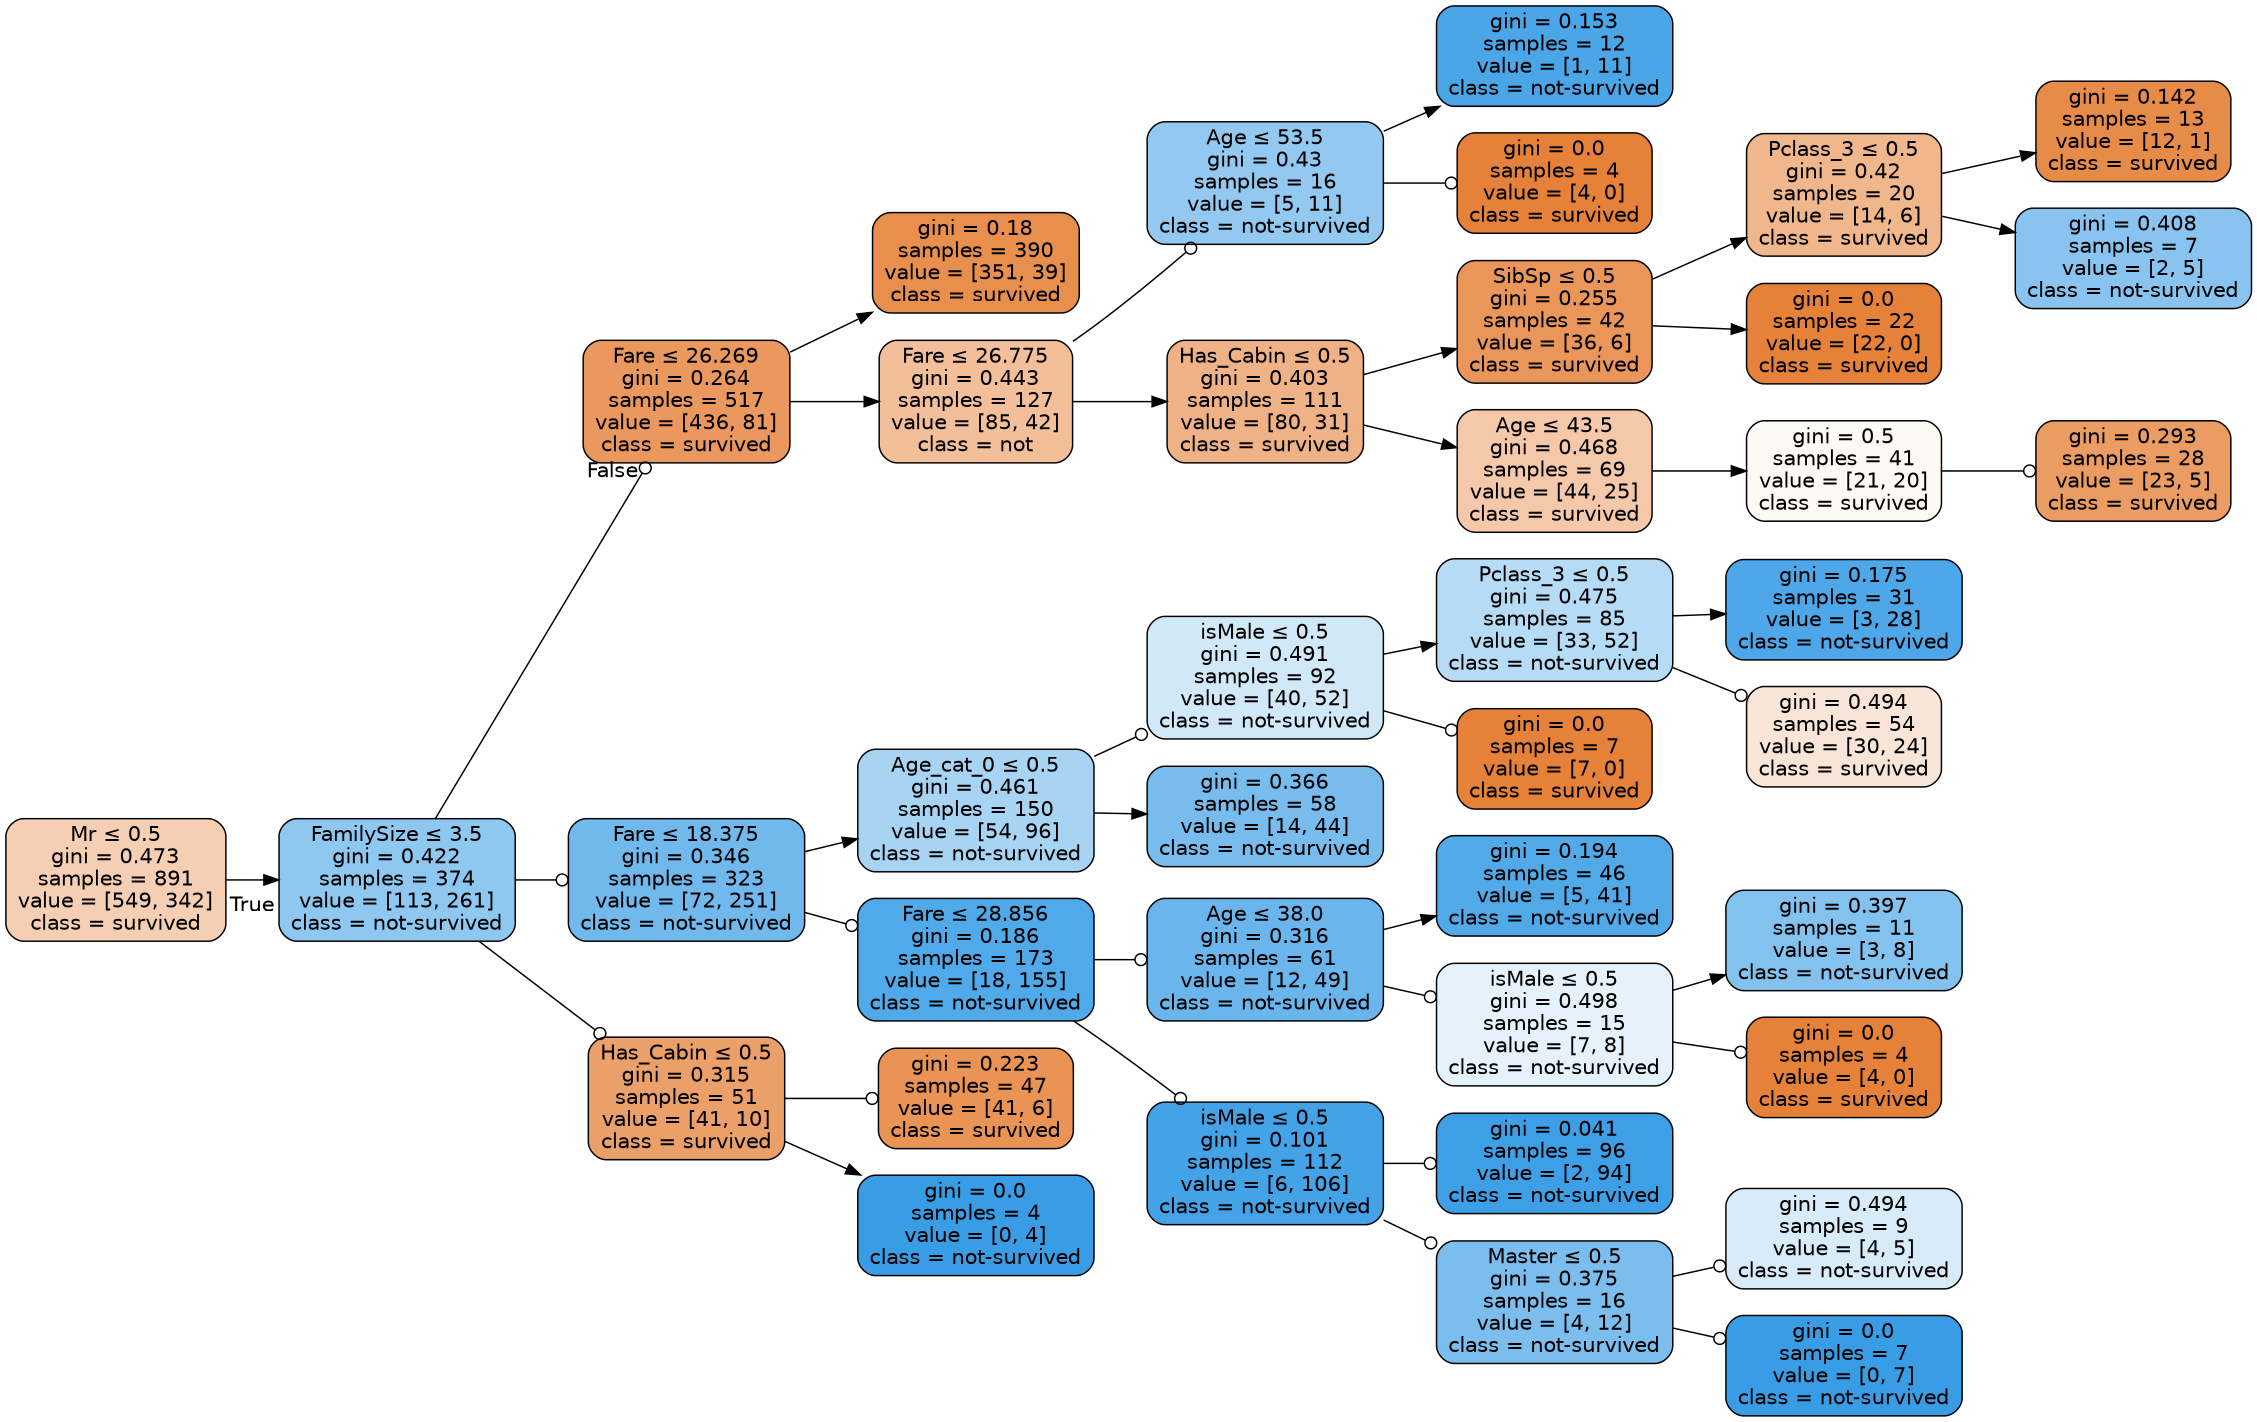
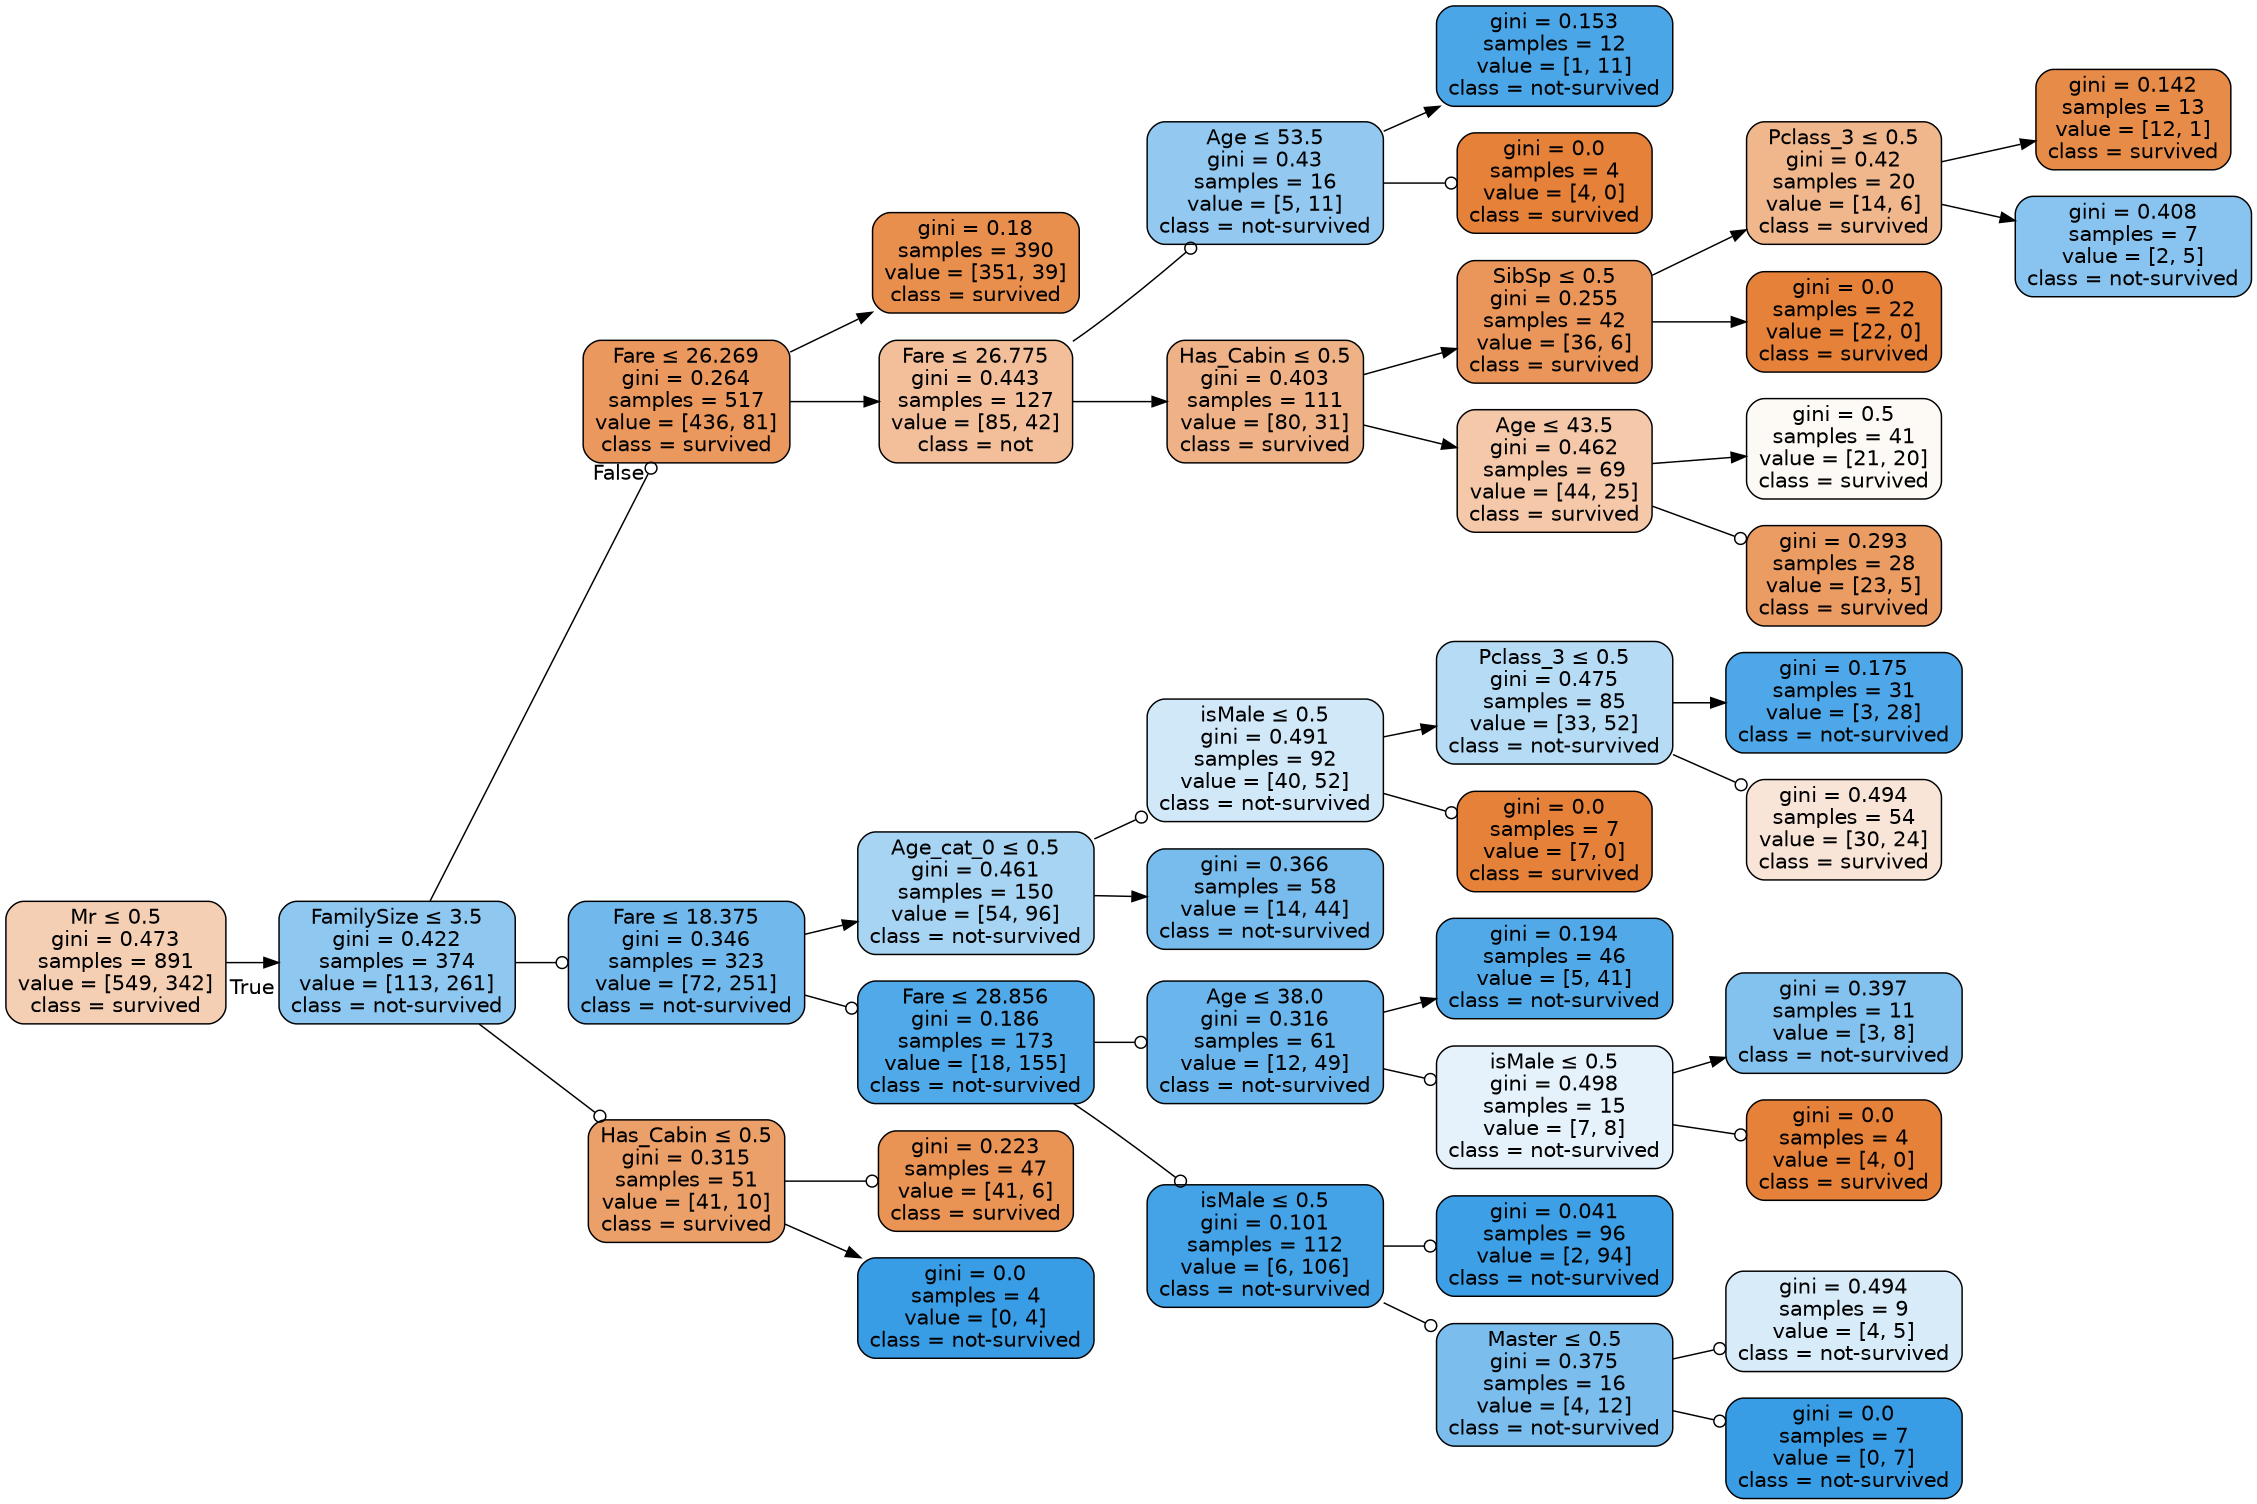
node "Age ≤ 43.5": text "gini = 0.468" -> "gini = 0.462"
edge "gini = 0.5" -> "gini = 0.293": now "Age ≤ 43.5" -> "gini = 0.293"
